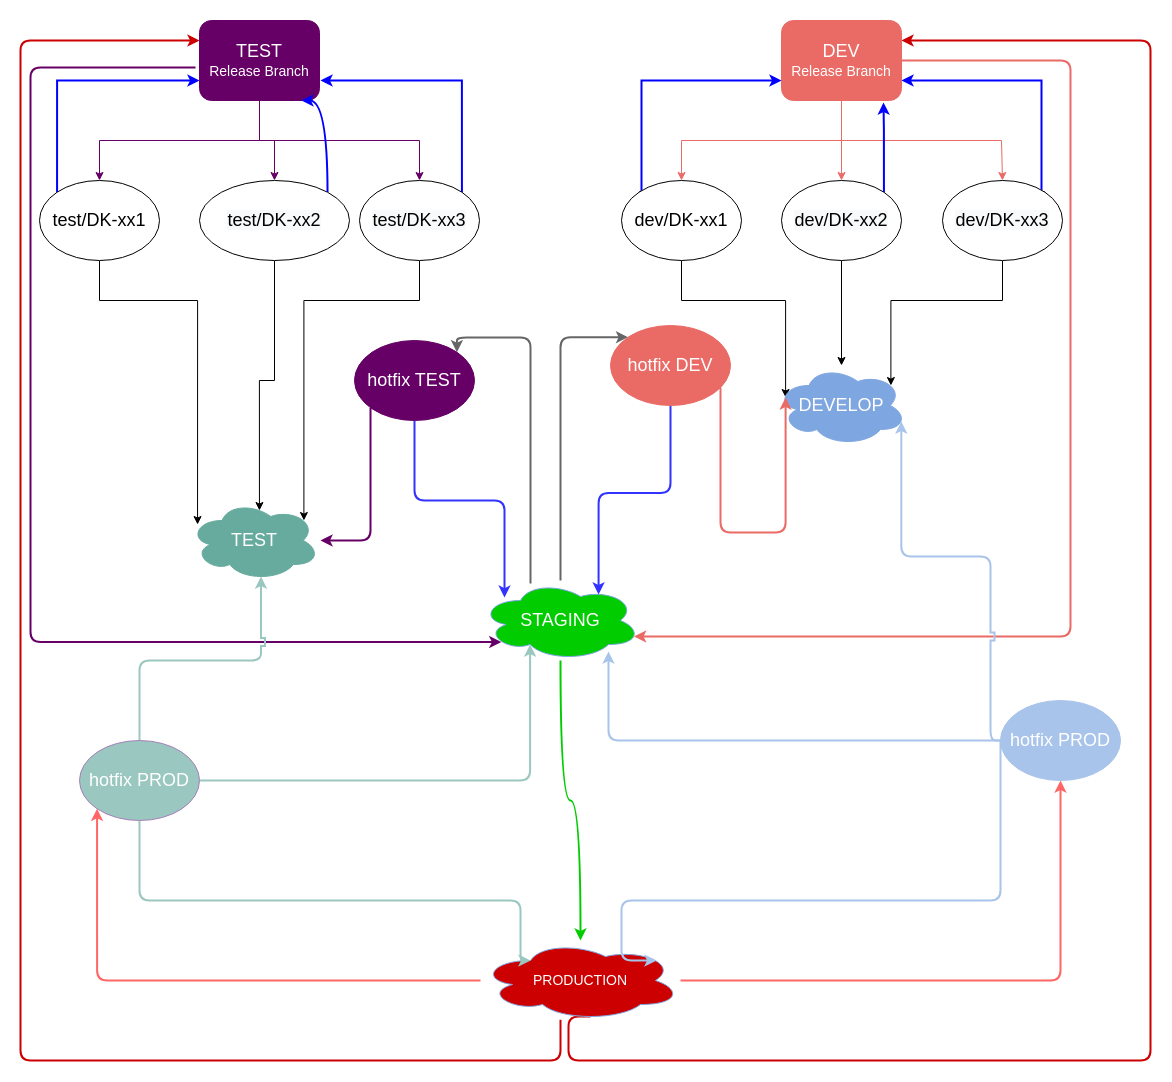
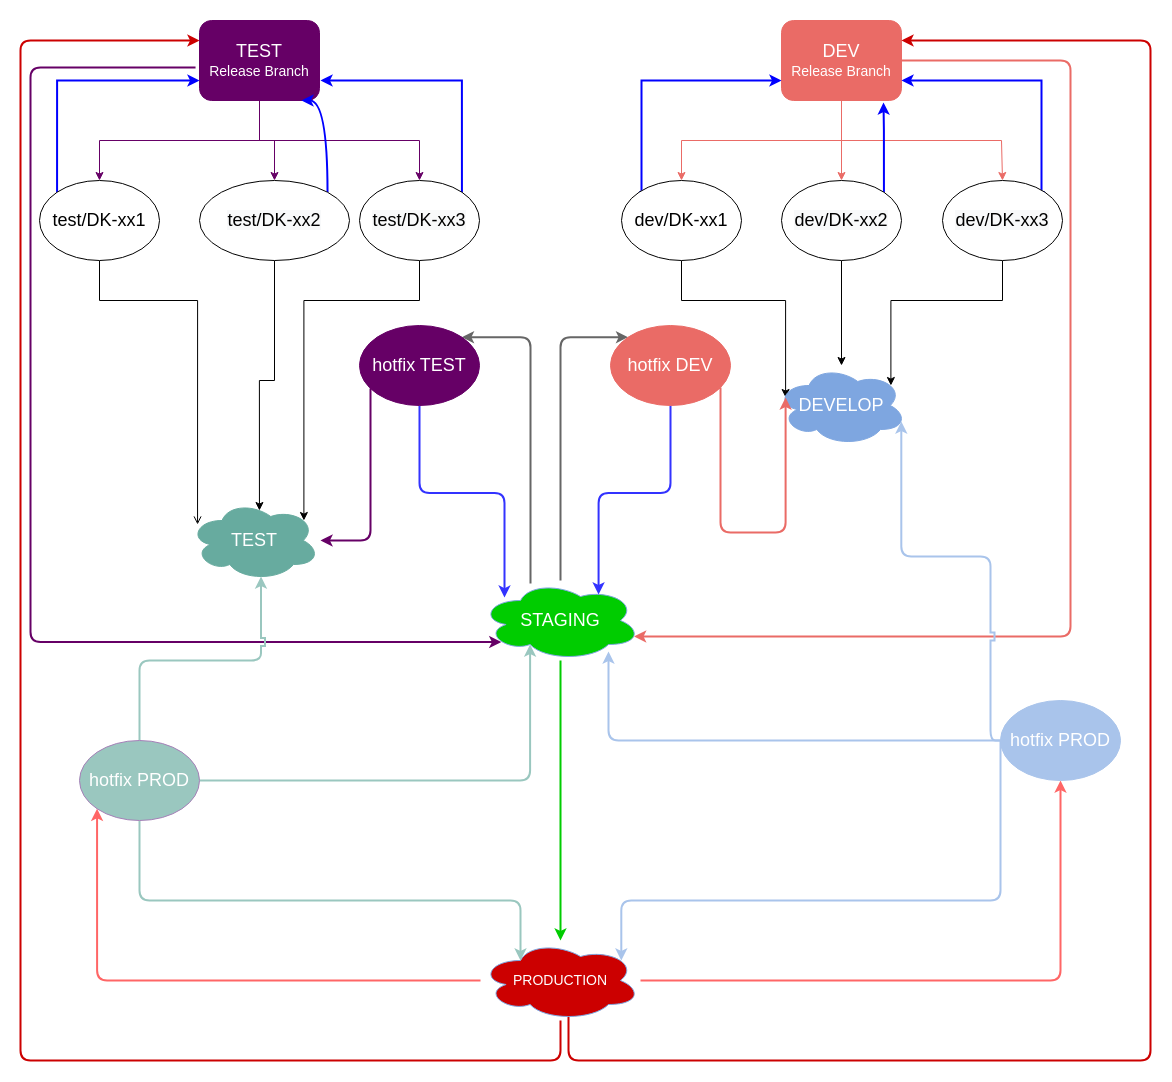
node "hotfix TEST": moved (415, 381) -> (420, 366)
edge "test/DK-xx1" -> "TEST": arrowhead classic -> open
node "PRODUCTION": size 200x80 -> 160x80
